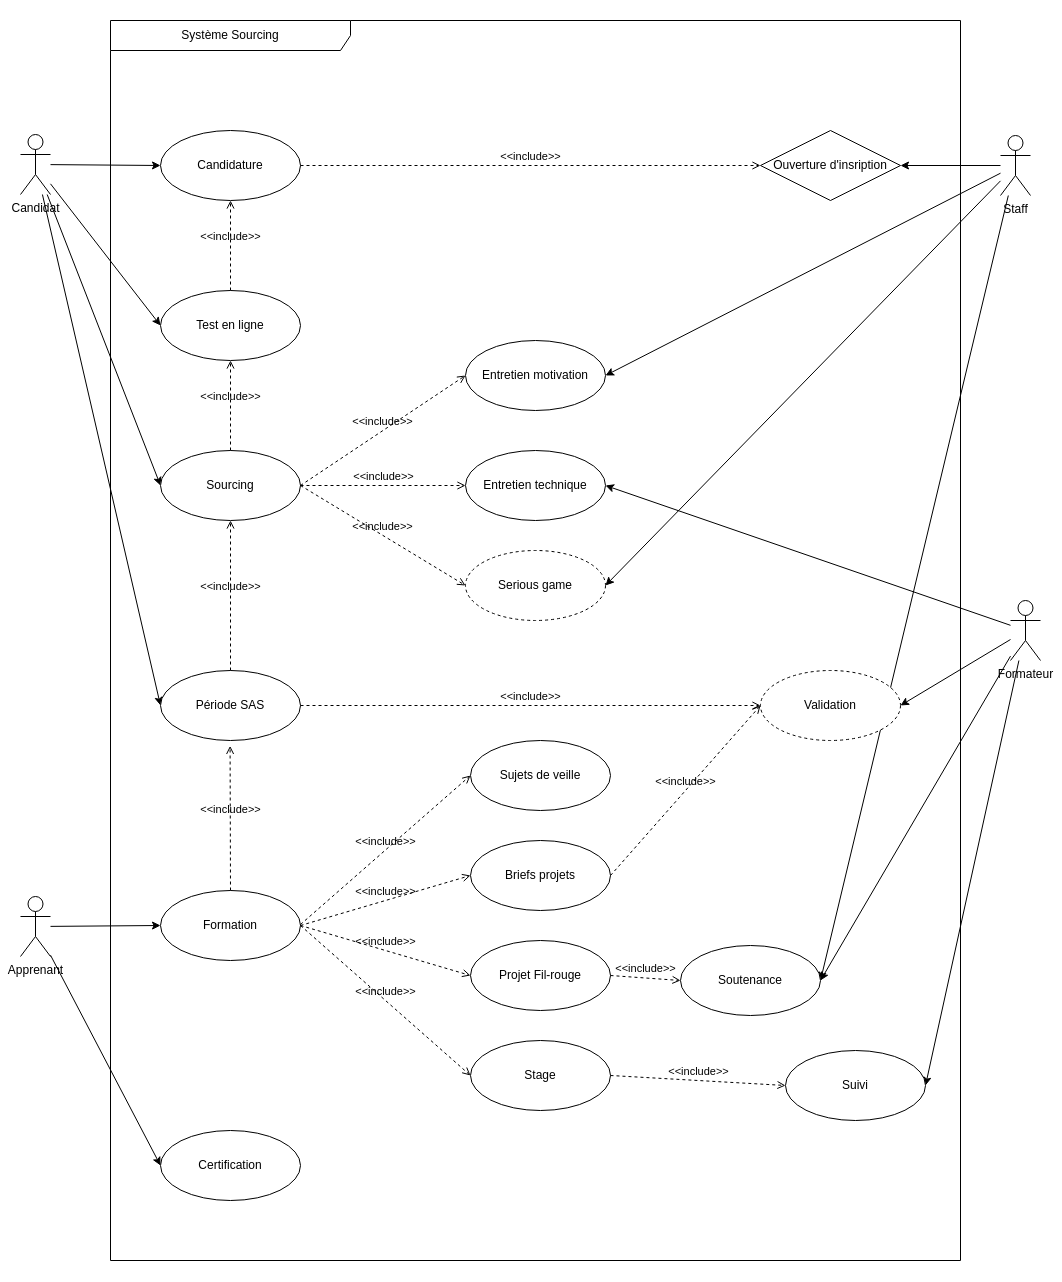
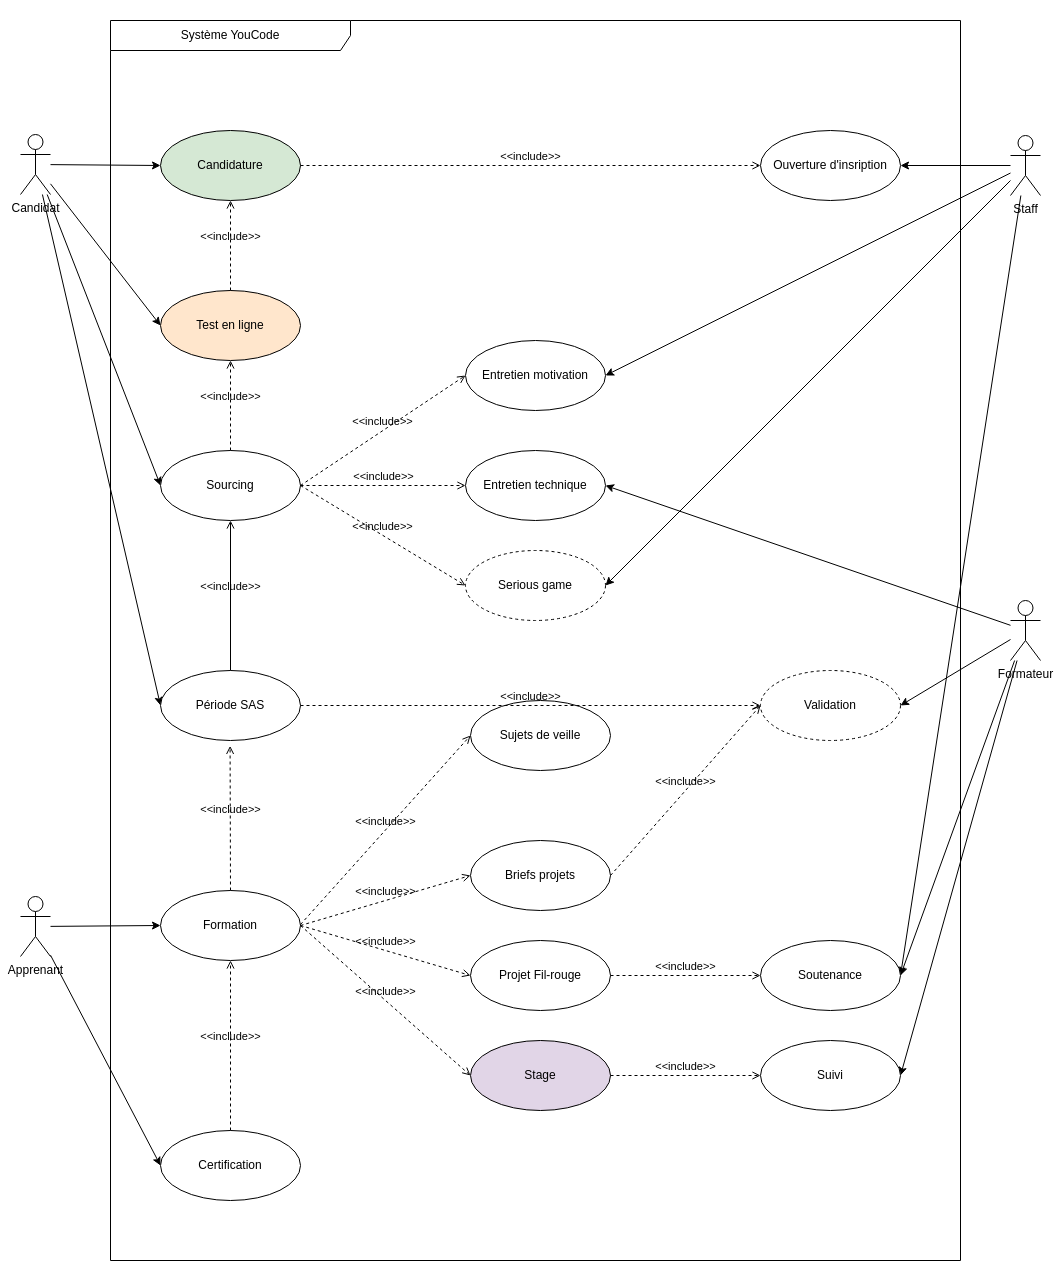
node "Système Sourcing": label "Système Sourcing" -> "Système YouCode"
node "Candidature": fillcolor #ffffff -> #d5e8d4
node "Ouverture d'insription": shape diamond -> ellipse
node "Staff": moved (1016, 166) -> (1026, 166)
node "Test en ligne": fillcolor #ffffff -> #ffe6cc
edge "Période SAS" -> "Sourcing": style dashed -> solid
node "Sujets de veille": moved (541, 776) -> (541, 736)
node "Soutenance": moved (751, 981) -> (831, 976)
edge "Certification" -> "Formation": added, label "<<include>>"
node "Stage": fillcolor #ffffff -> #e1d5e7
node "Suivi": moved (856, 1086) -> (831, 1076)
